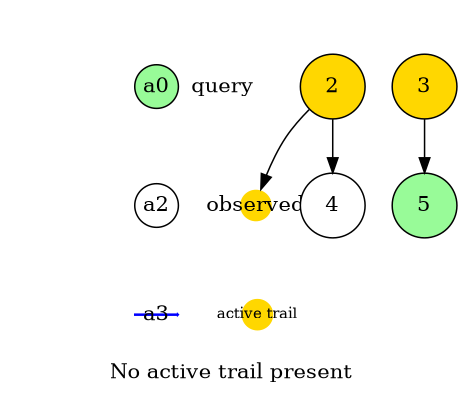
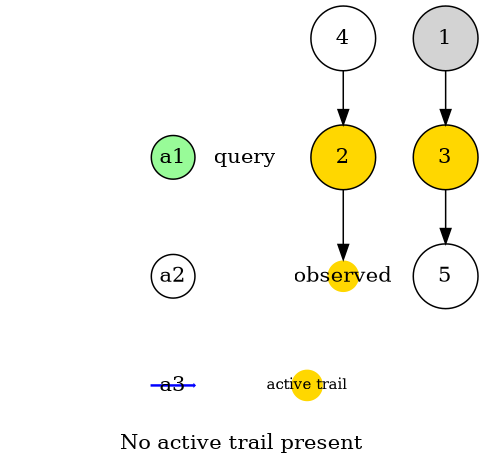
node "1": added
node "a0": label "a0" -> "a1"
edge "2" -> "4": reversed
node "5": fillcolor palegreen -> white
